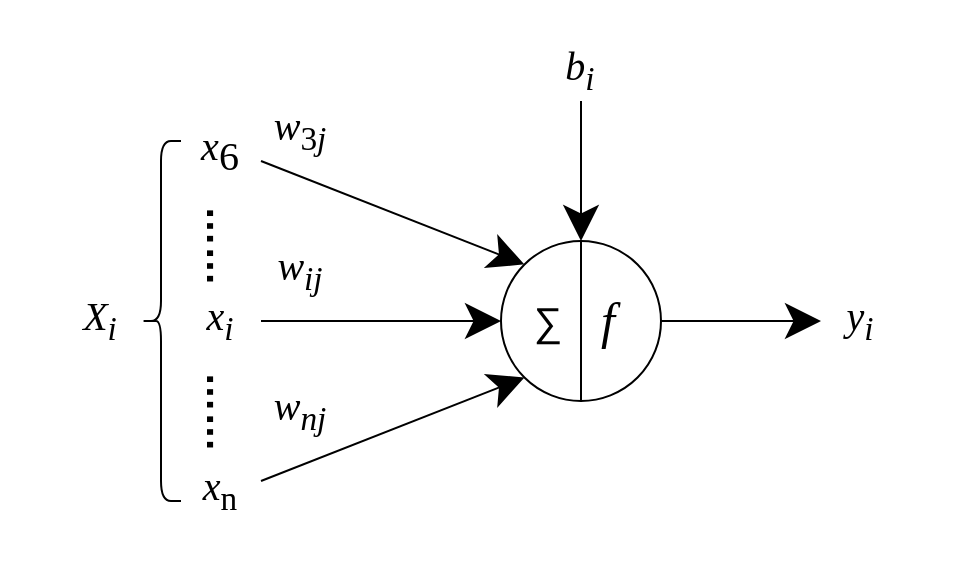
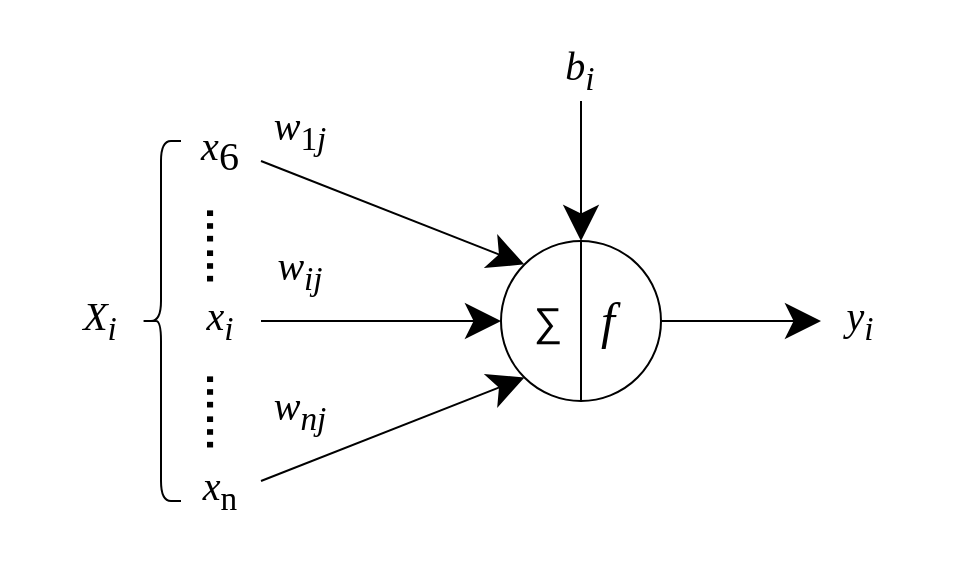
node "w3j": label "w3j" -> "w1j"
